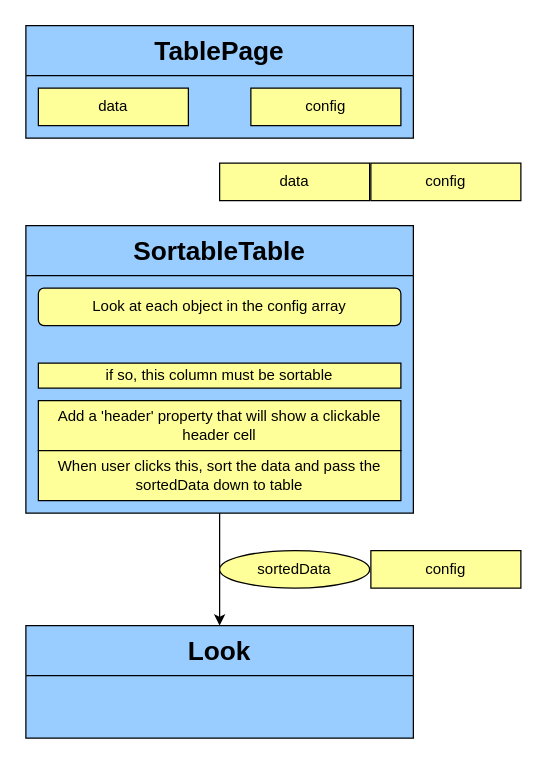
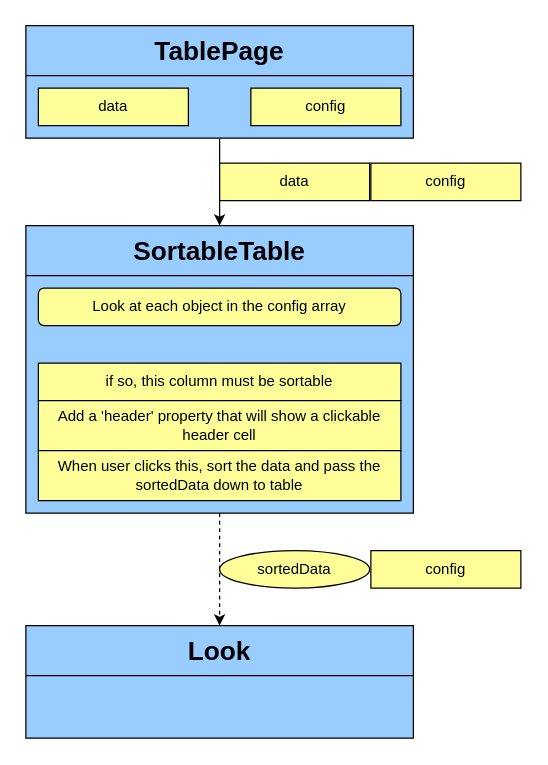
edge "TablePage" -> "SortableTable": added
node "if so, this column must be sortable": size 363x25 -> 363x38
edge "SortableTable" -> "Look": style solid -> dashed
